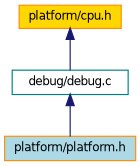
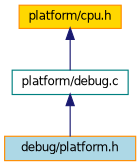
node "debug/debug.c": label "debug/debug.c" -> "platform/debug.c"
node "platform/platform.h": label "platform/platform.h" -> "debug/platform.h"
